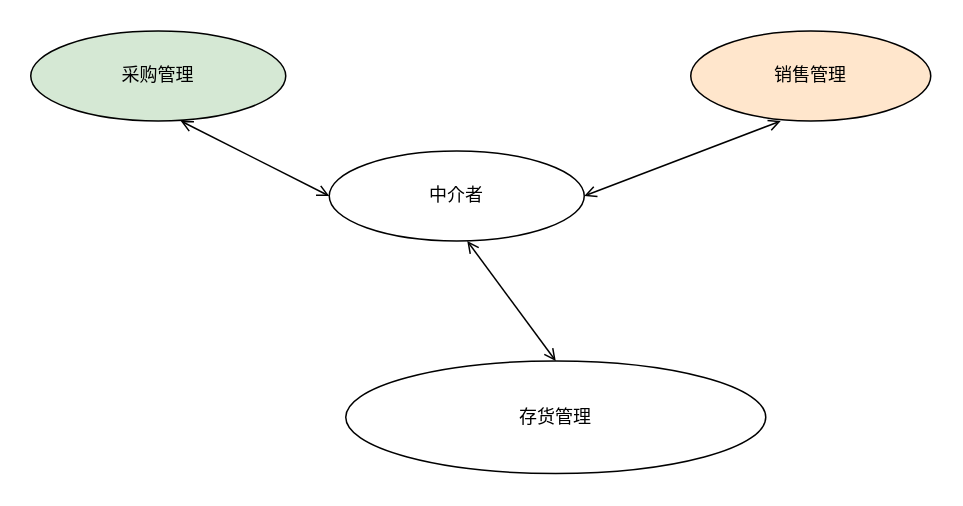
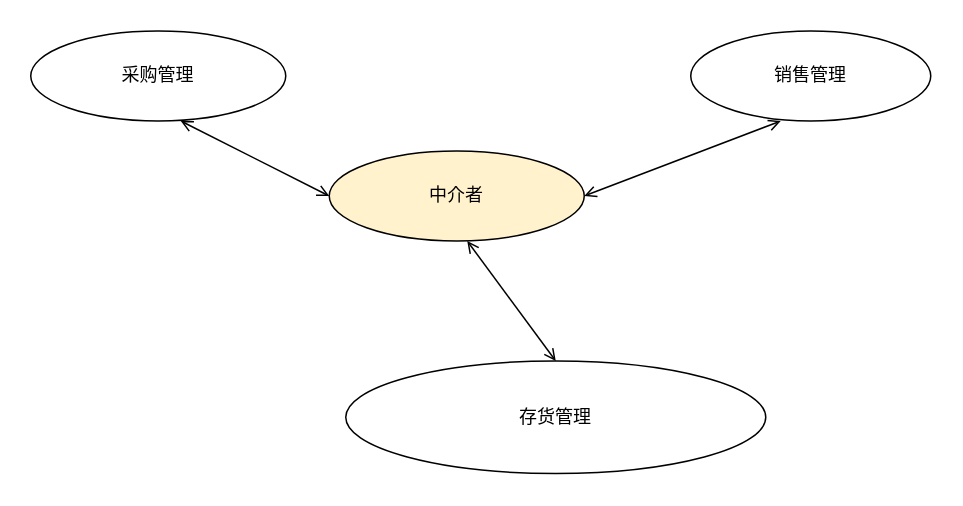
node "采购管理": fillcolor #d5e8d4 -> #ffffff
node "销售管理": fillcolor #ffe6cc -> #ffffff
node "中介者": fillcolor #ffffff -> #fff2cc
